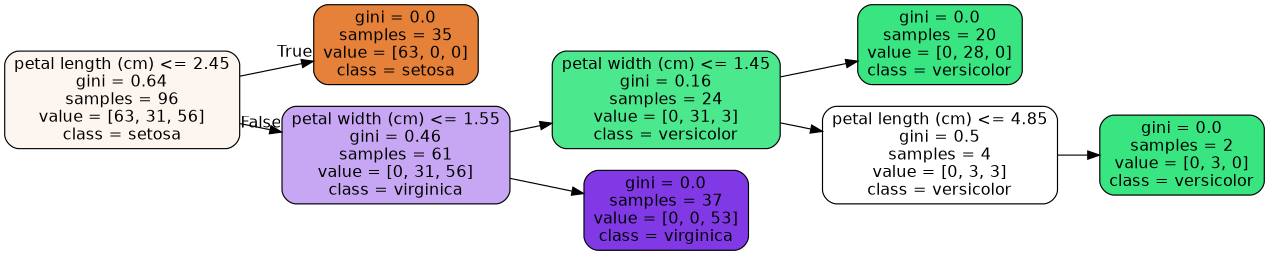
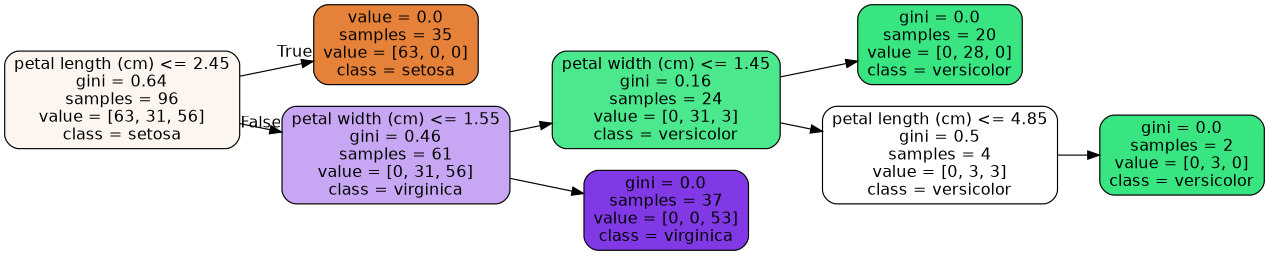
node "gini = 0.0 samples = 35 value = [63, 0, 0] class = setosa": label "gini = 0.0 samples = 35 value = [63, 0, 0] class = setosa" -> "value = 0.0 samples = 35 value = [63, 0, 0] class = setosa"
